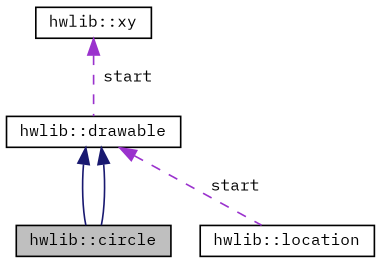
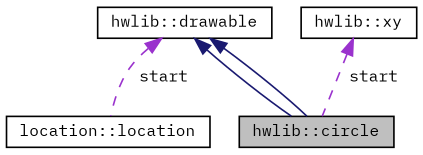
edge "hwlib::drawable" -> "hwlib::xy": now "hwlib::circle" -> "hwlib::xy"
node "hwlib::location": label "hwlib::location" -> "location::location"
